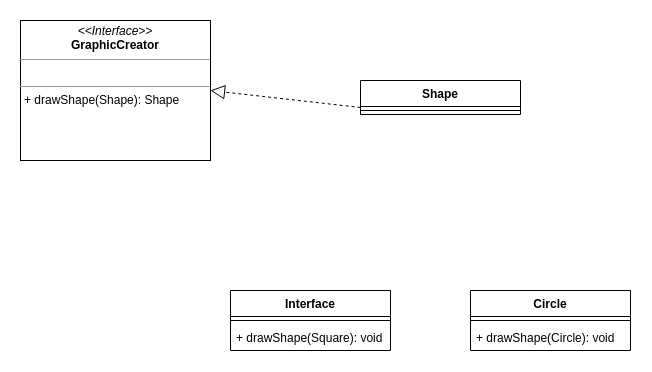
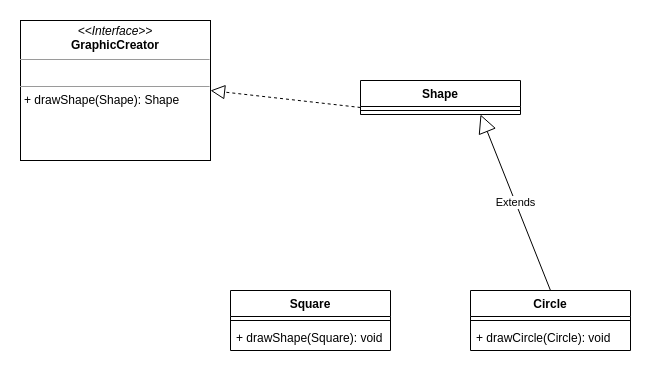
edge "Circle" -> "Shape": added, label "Extends"
node "Interface": label "Interface" -> "Square"
node "+ drawShape(Circle): void": label "+ drawShape(Circle): void" -> "+ drawCircle(Circle): void"
